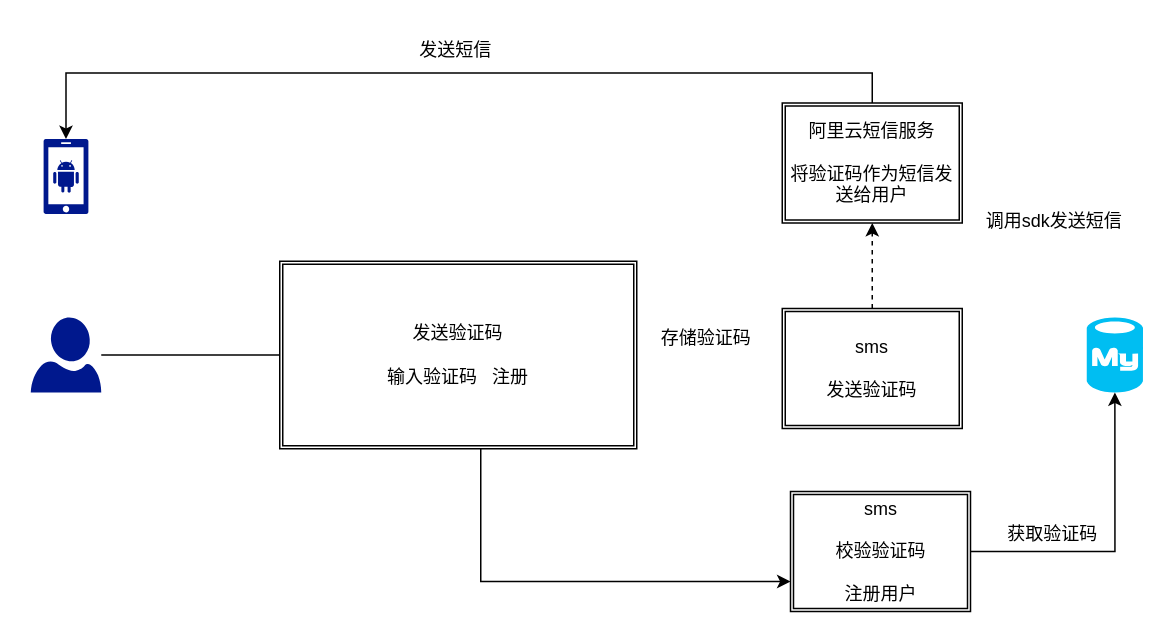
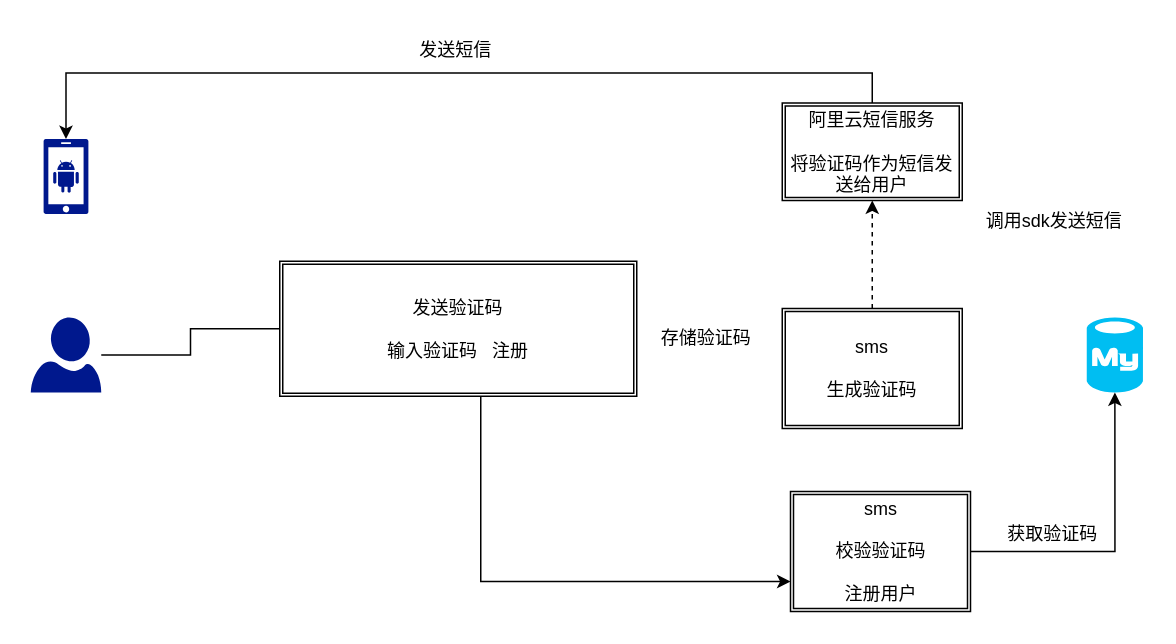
node "阿里云短信服务 将验证码作为短信发送给用户": size 180x120 -> 180x98
node "发送验证码 输入验证码 注册": size 357x188 -> 357x135
node "sms 发送验证码": label "sms 发送验证码" -> "sms 生成验证码"
